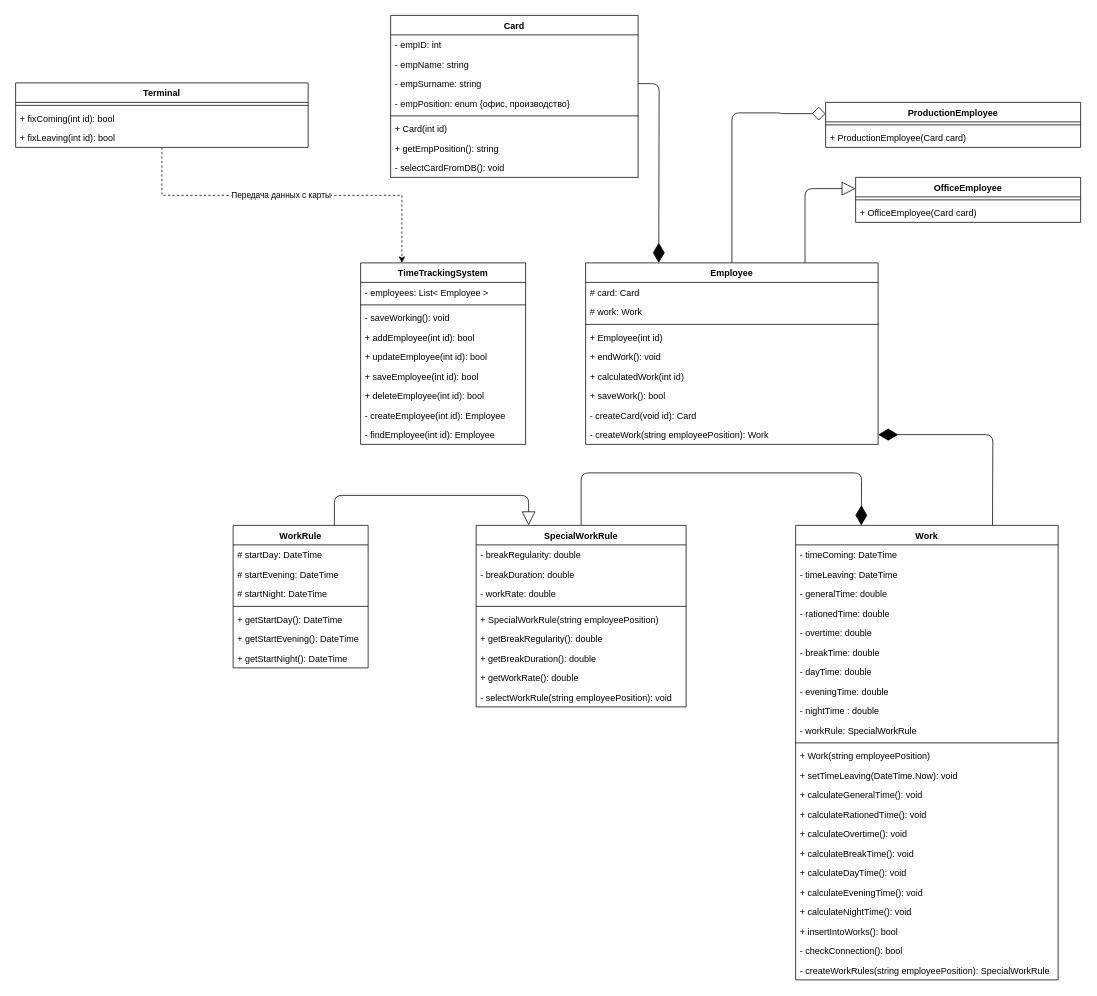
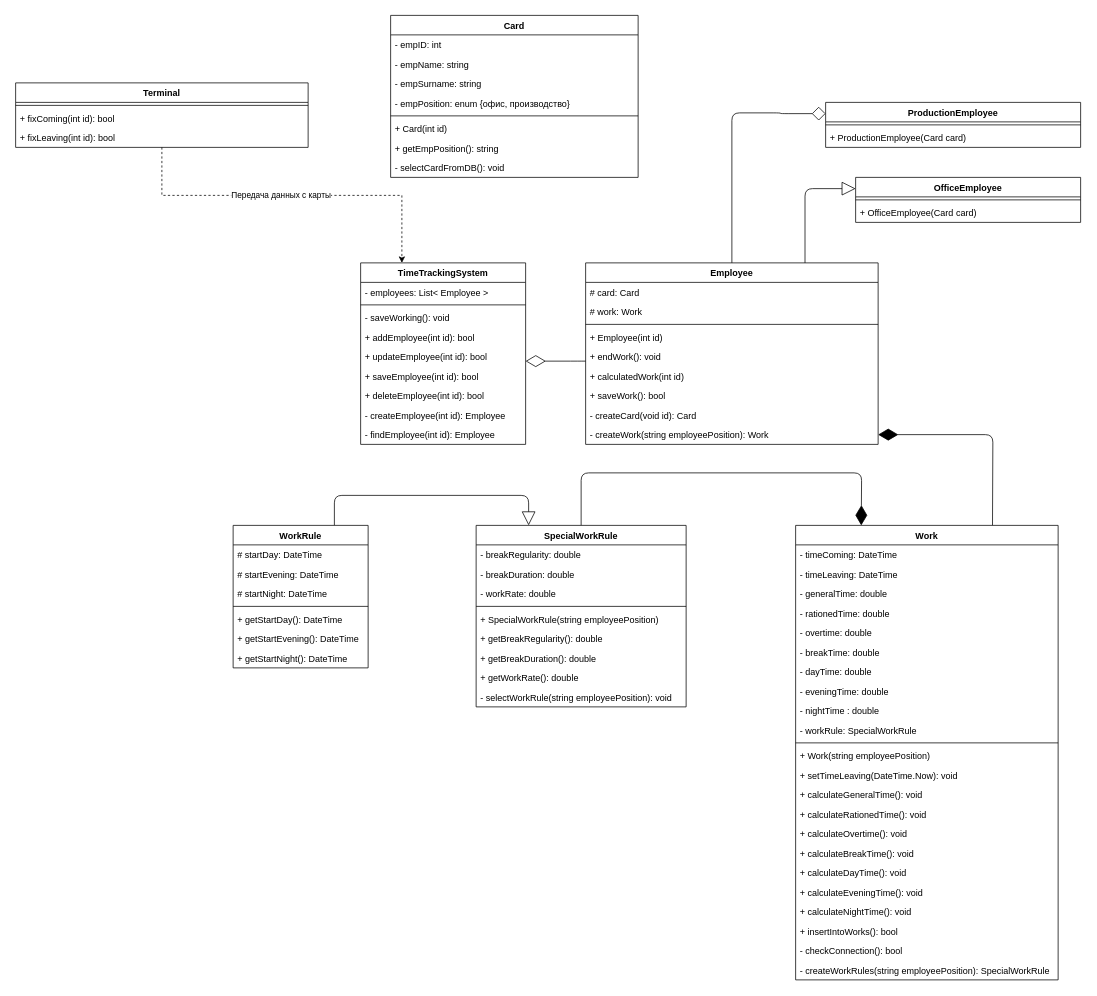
edge "- empSurname: string" -> "Employee": removed
edge "Employee" -> "TimeTrackingSystem": added
